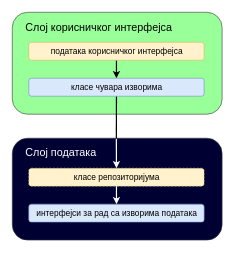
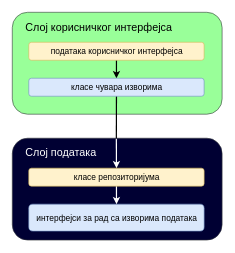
node "класе репозиторијума": style dashed -> solid
node "интерфејси за рад са изворима података": size 176x18 -> 176x27
